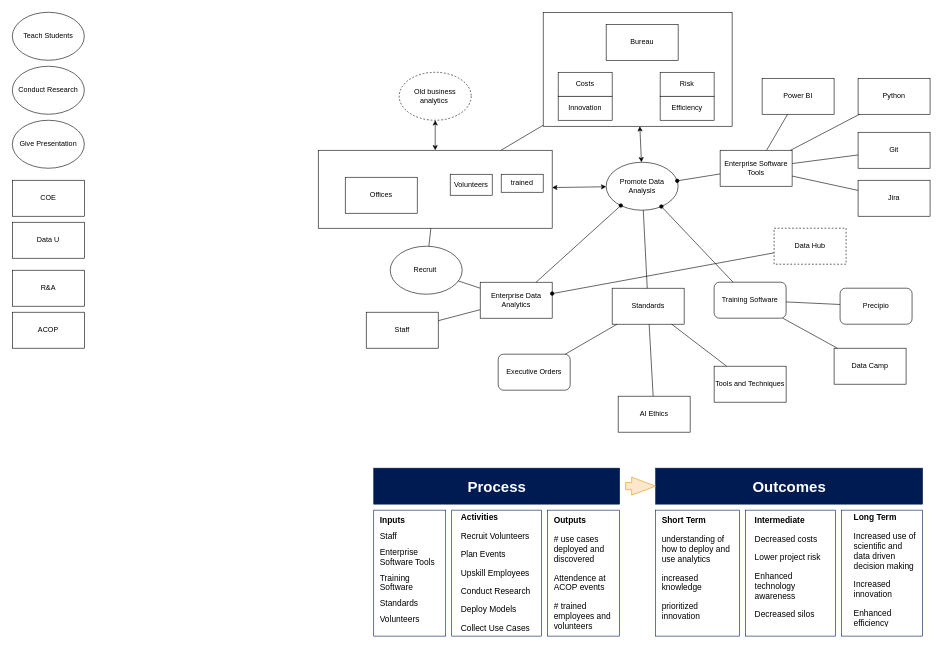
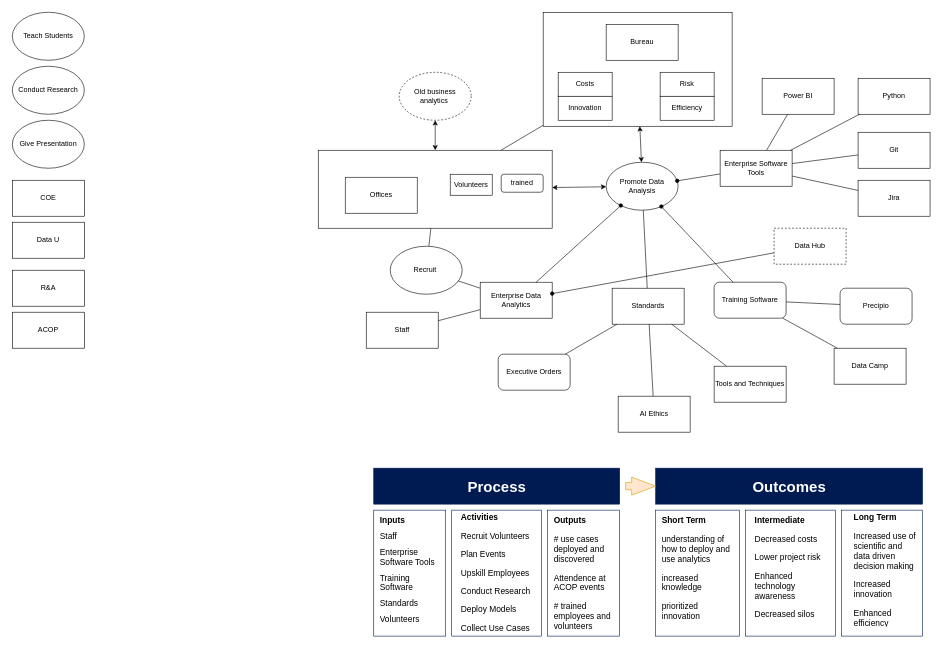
node "trained": shape rectangle -> rounded rectangle
